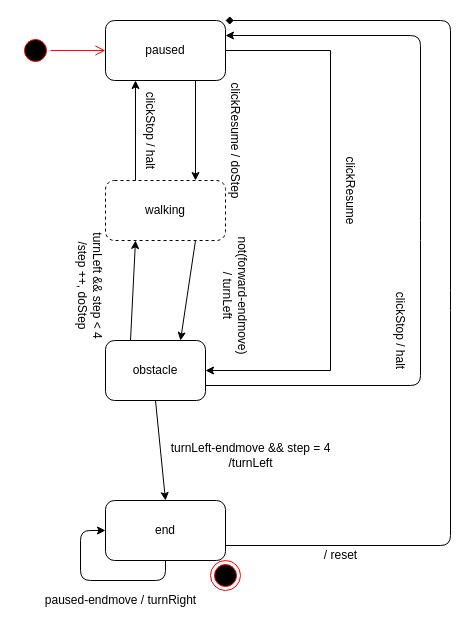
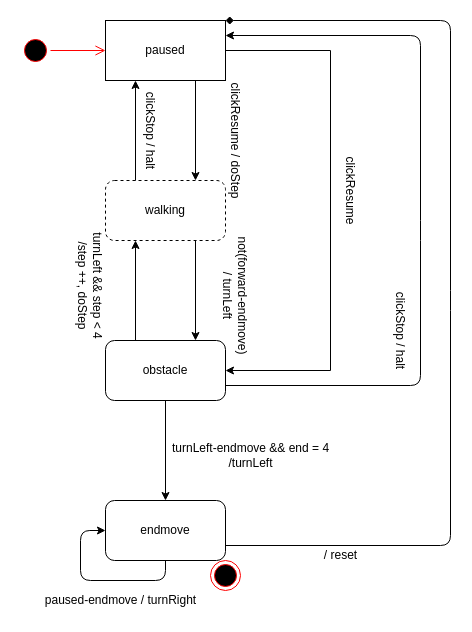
node "paused": shape rounded rectangle -> rectangle
node "obstacle": size 100x60 -> 120x60
node "turnLeft-endmove && step = 4 /turnLeft": label "turnLeft-endmove && step = 4 /turnLeft" -> "turnLeft-endmove && end = 4 /turnLeft"
node "end": label "end" -> "endmove"
